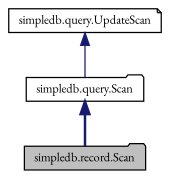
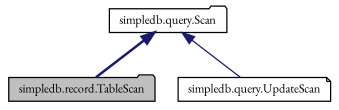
edge "simpledb.query.Scan" -> "simpledb.query.UpdateScan": reversed
node "simpledb.record.Scan": label "simpledb.record.Scan" -> "simpledb.record.TableScan"
